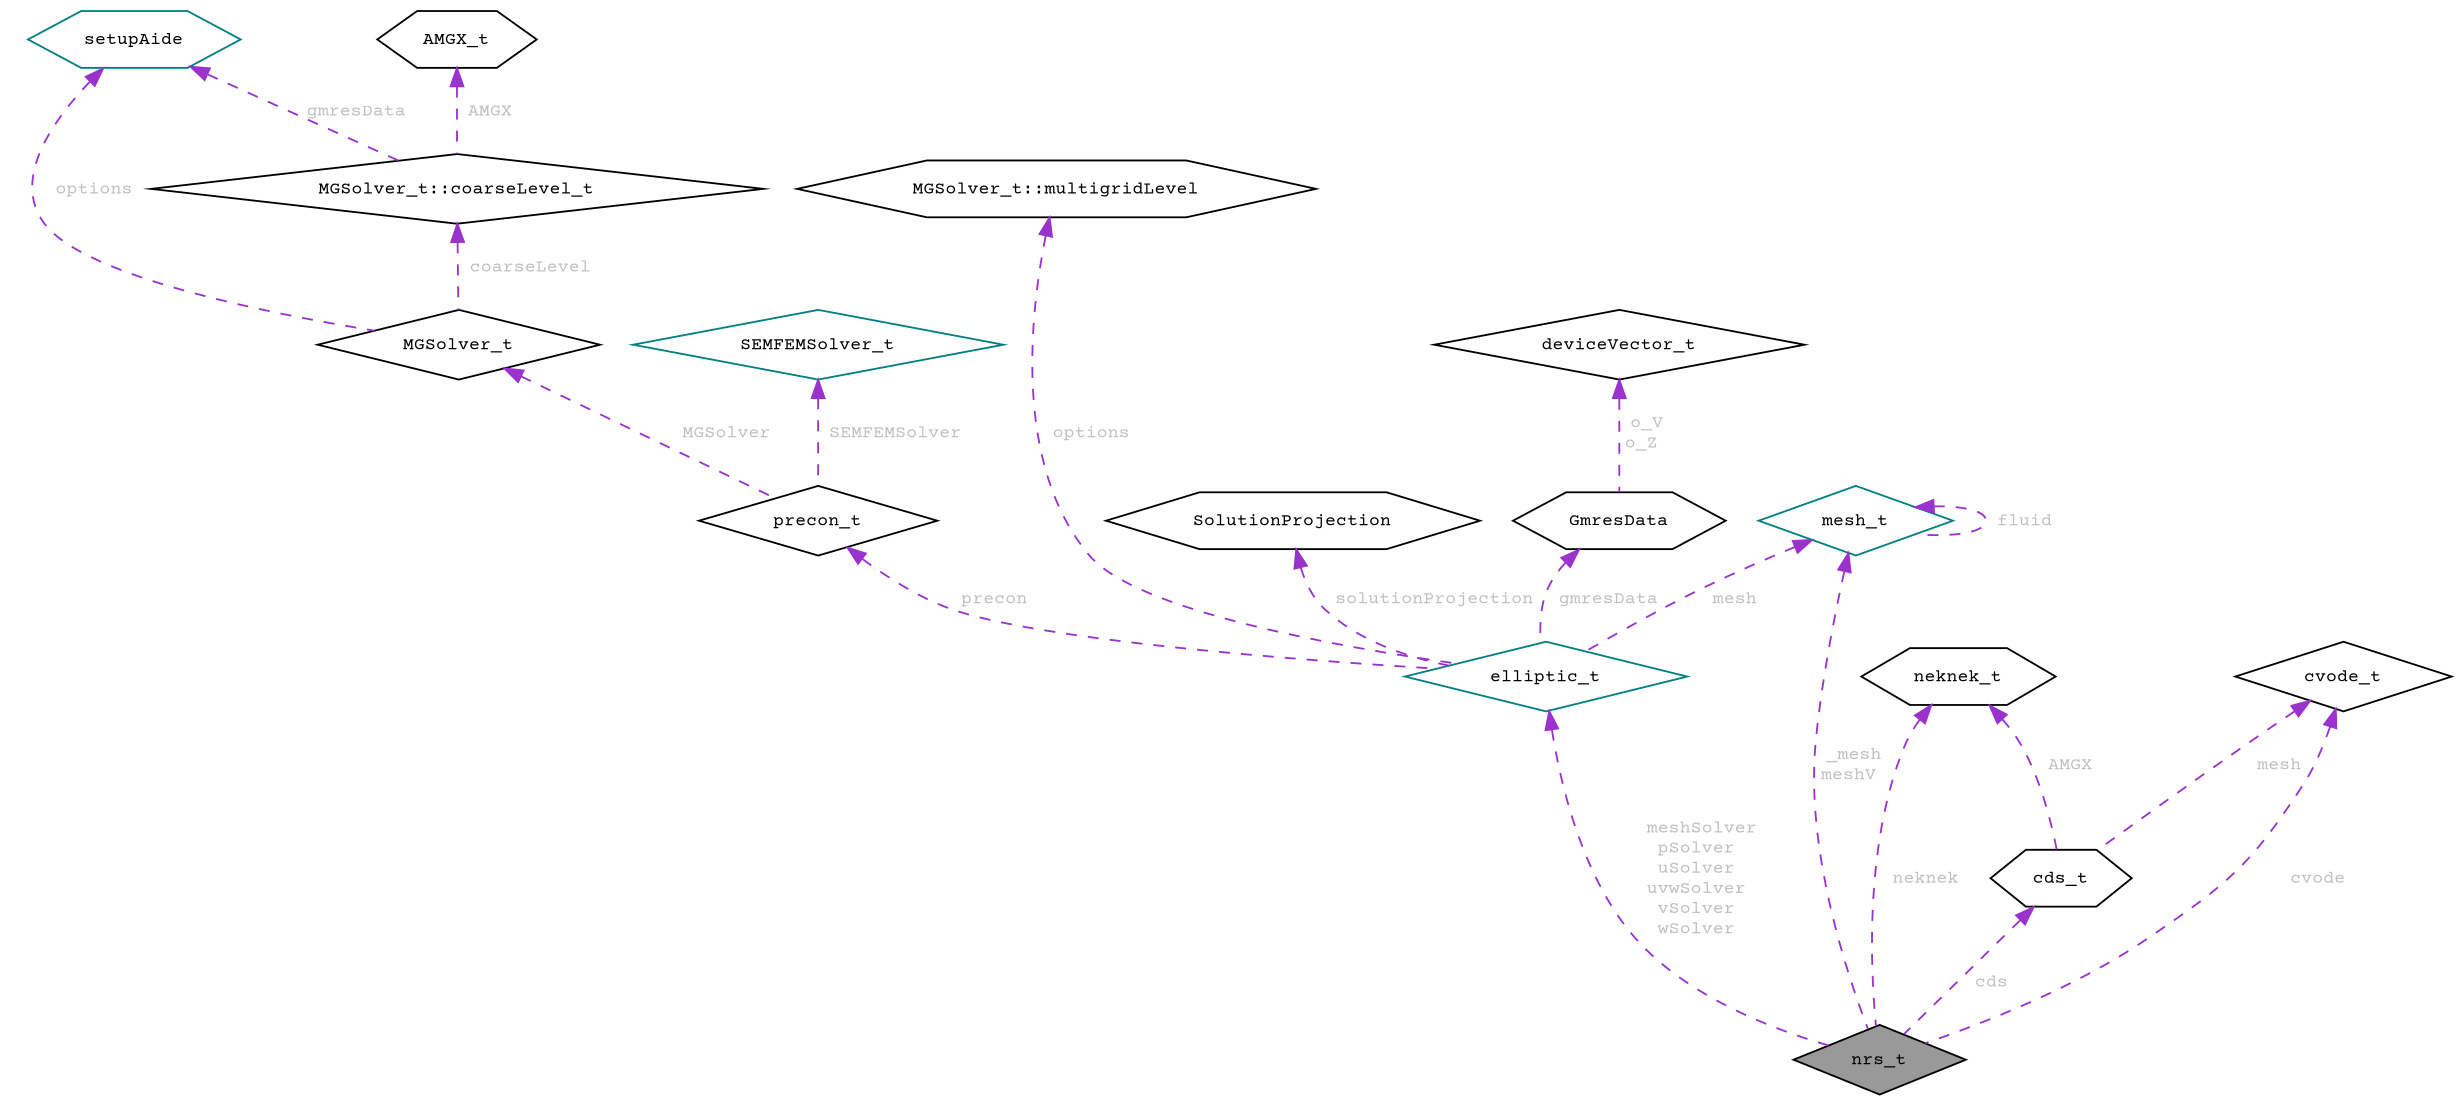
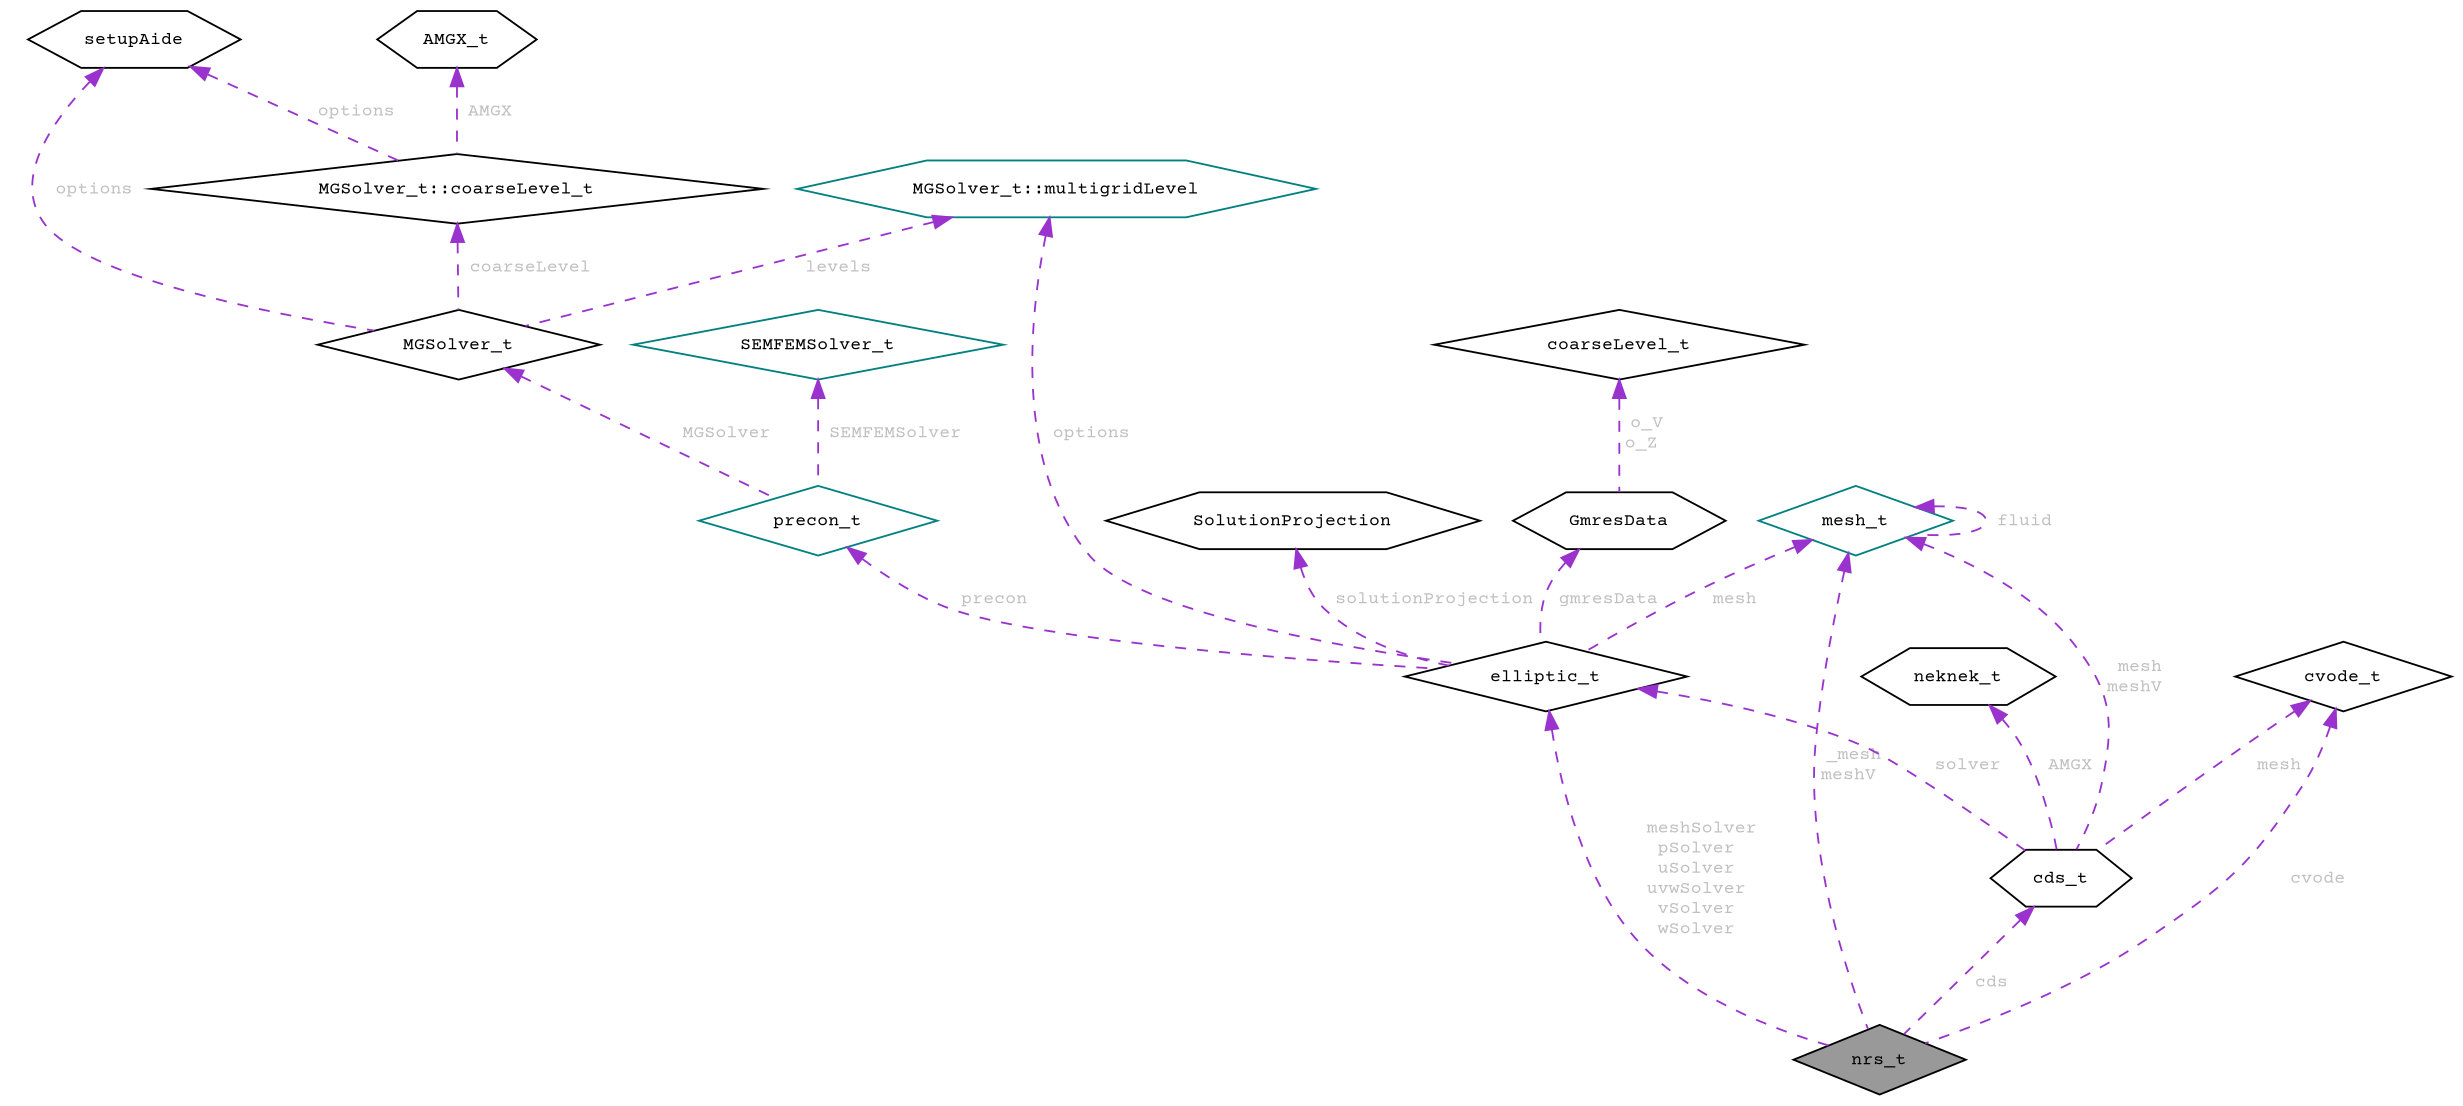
node "setupAide": color teal -> black
edge "MGSolver_t::coarseLevel_t" -> "setupAide": label " gmresData" -> " options"
node "MGSolver_t::multigridLevel": color black -> teal
edge "MGSolver_t" -> "MGSolver_t::multigridLevel": added, label "levels"
node "deviceVector_t": label "deviceVector_t" -> "coarseLevel_t"
node "precon_t": color black -> teal
edge "cds_t" -> "mesh_t": added, label "mesh meshV"
node "elliptic_t": color teal -> black
edge "cds_t" -> "elliptic_t": added, label "solver"
edge "nrs_t" -> "neknek_t": removed, label "neknek"
